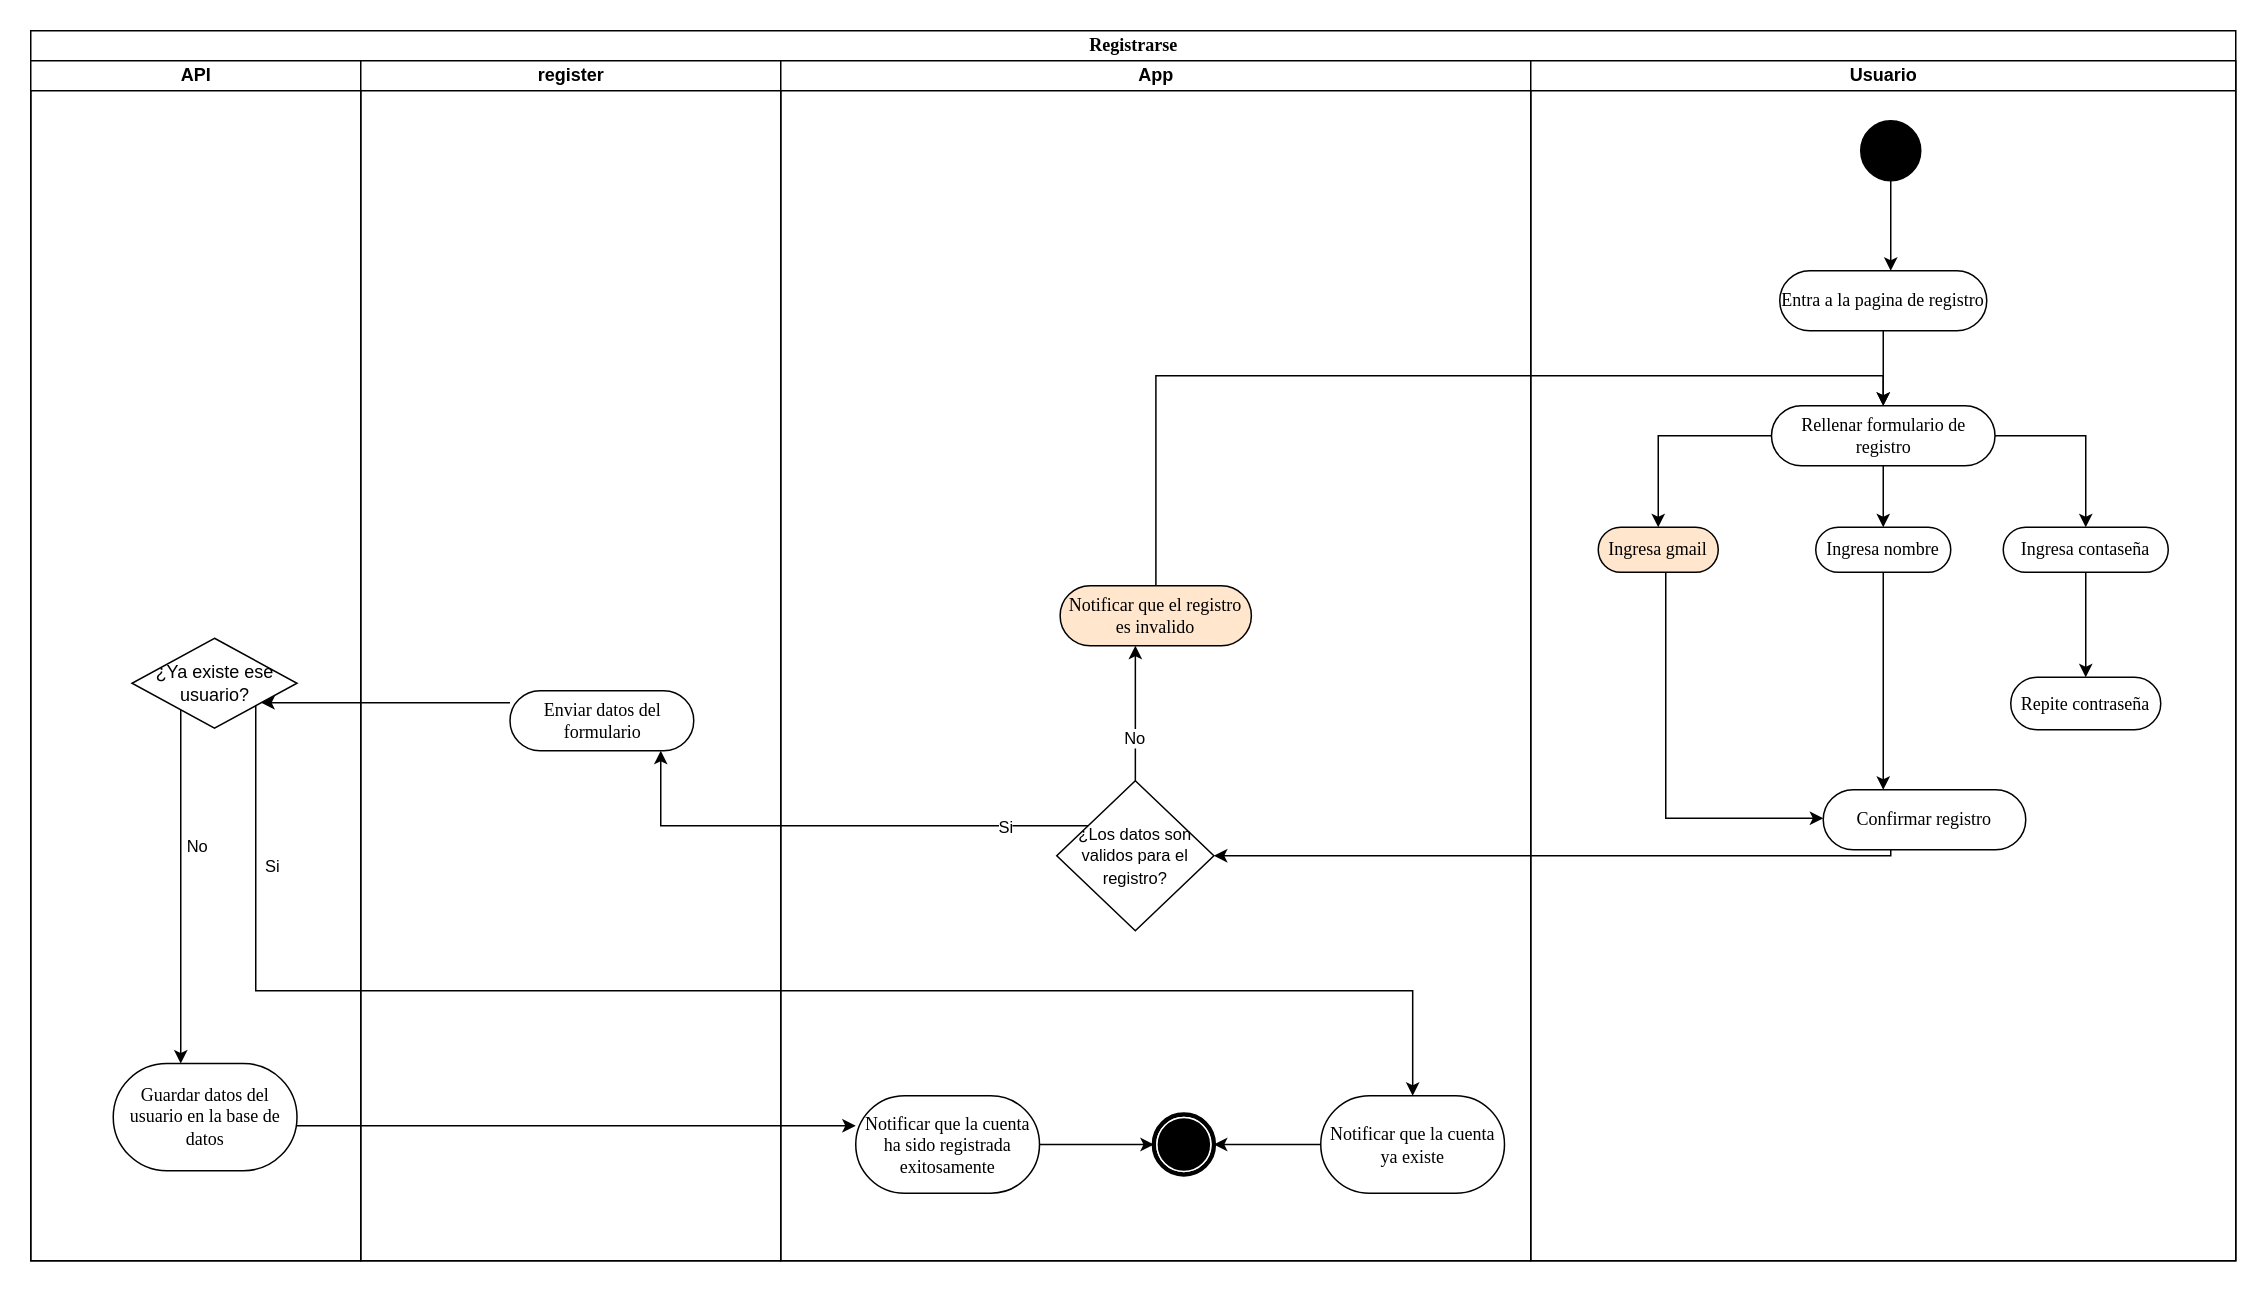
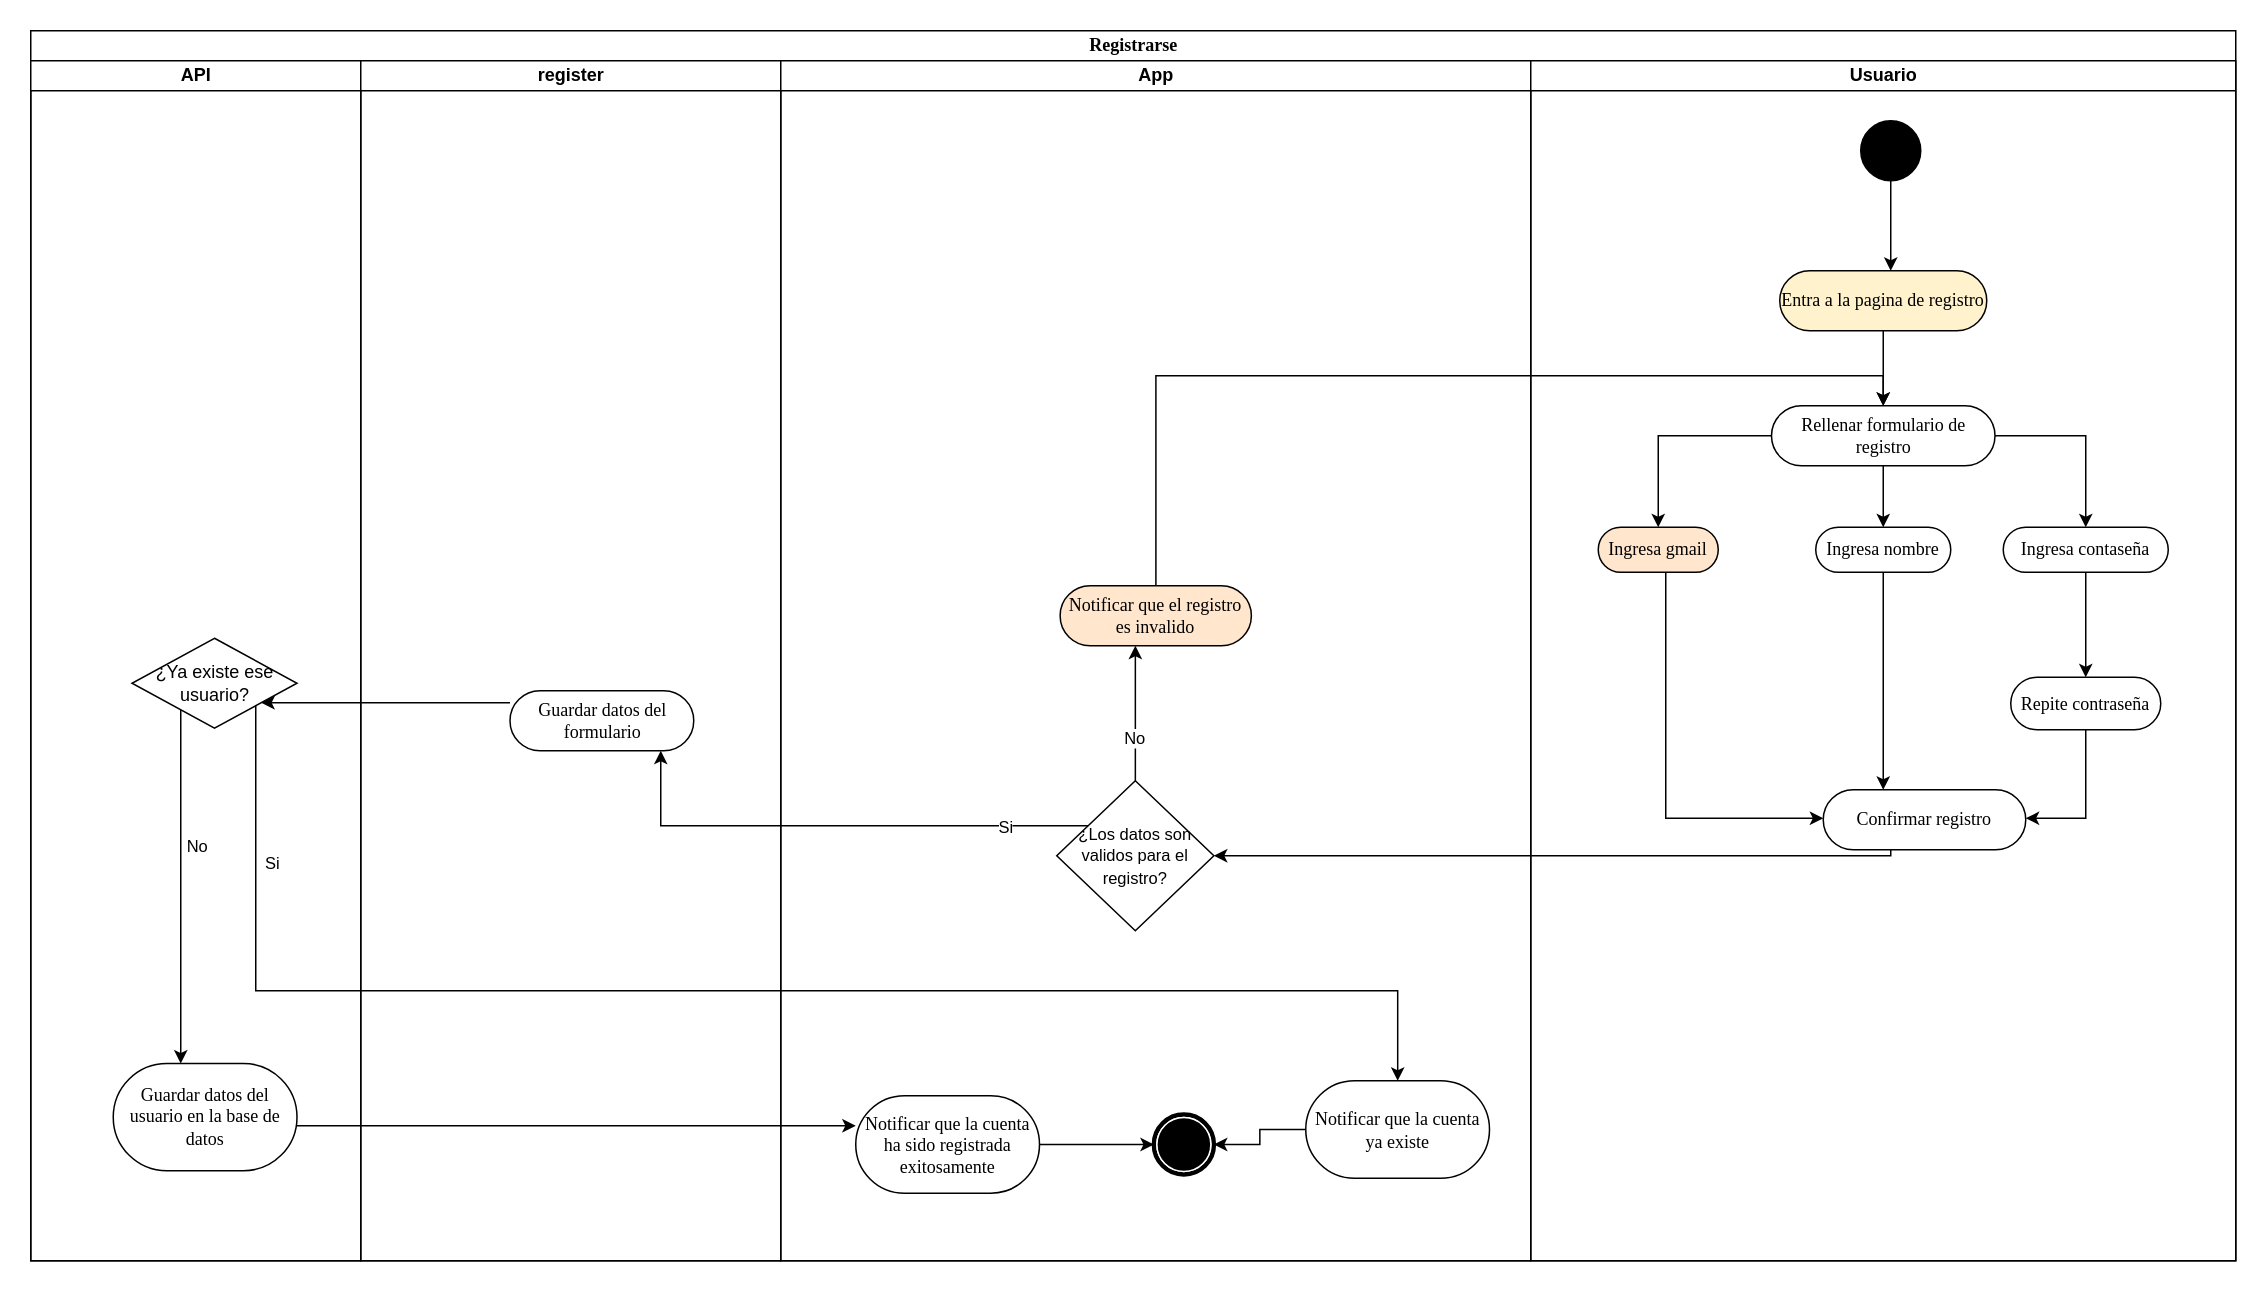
node "Entra a la pagina de registro": fillcolor #ffffff -> #fff2cc
node "Enviar datos del formulario": label "Enviar datos del formulario" -> "Guardar datos del formulario"
edge "Repite contraseña" -> "Confirmar registro": added
node "Notificar que la cuenta ya existe": moved (1413, 1145) -> (1398, 1130)
